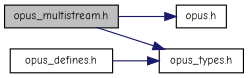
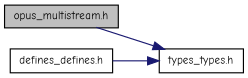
node "opus.h": removed
node "opus_defines.h": label "opus_defines.h" -> "defines_defines.h"
node "opus_types.h": label "opus_types.h" -> "types_types.h"
